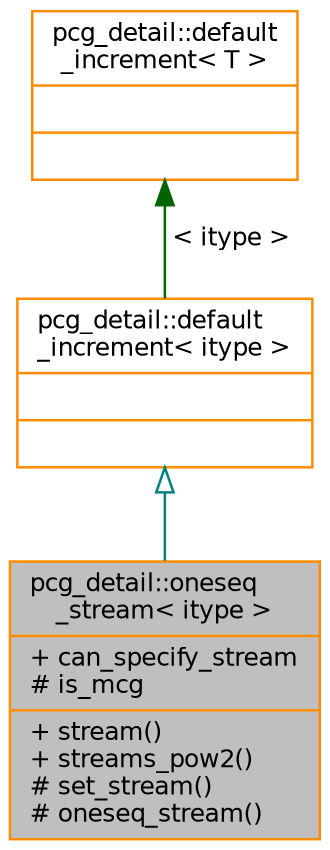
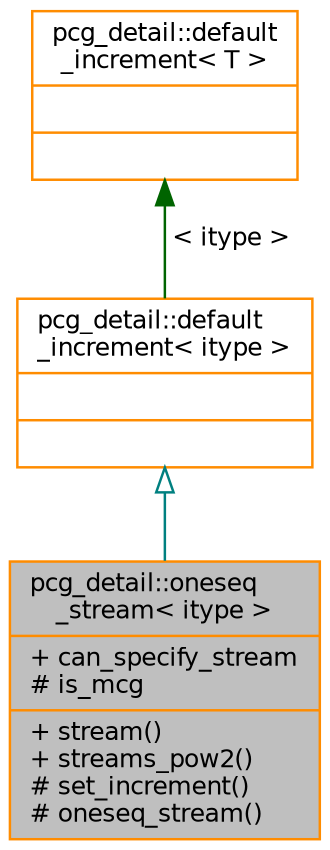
node "pcg_detail::oneseq": text "# set_stream()" -> "# set_increment()"
